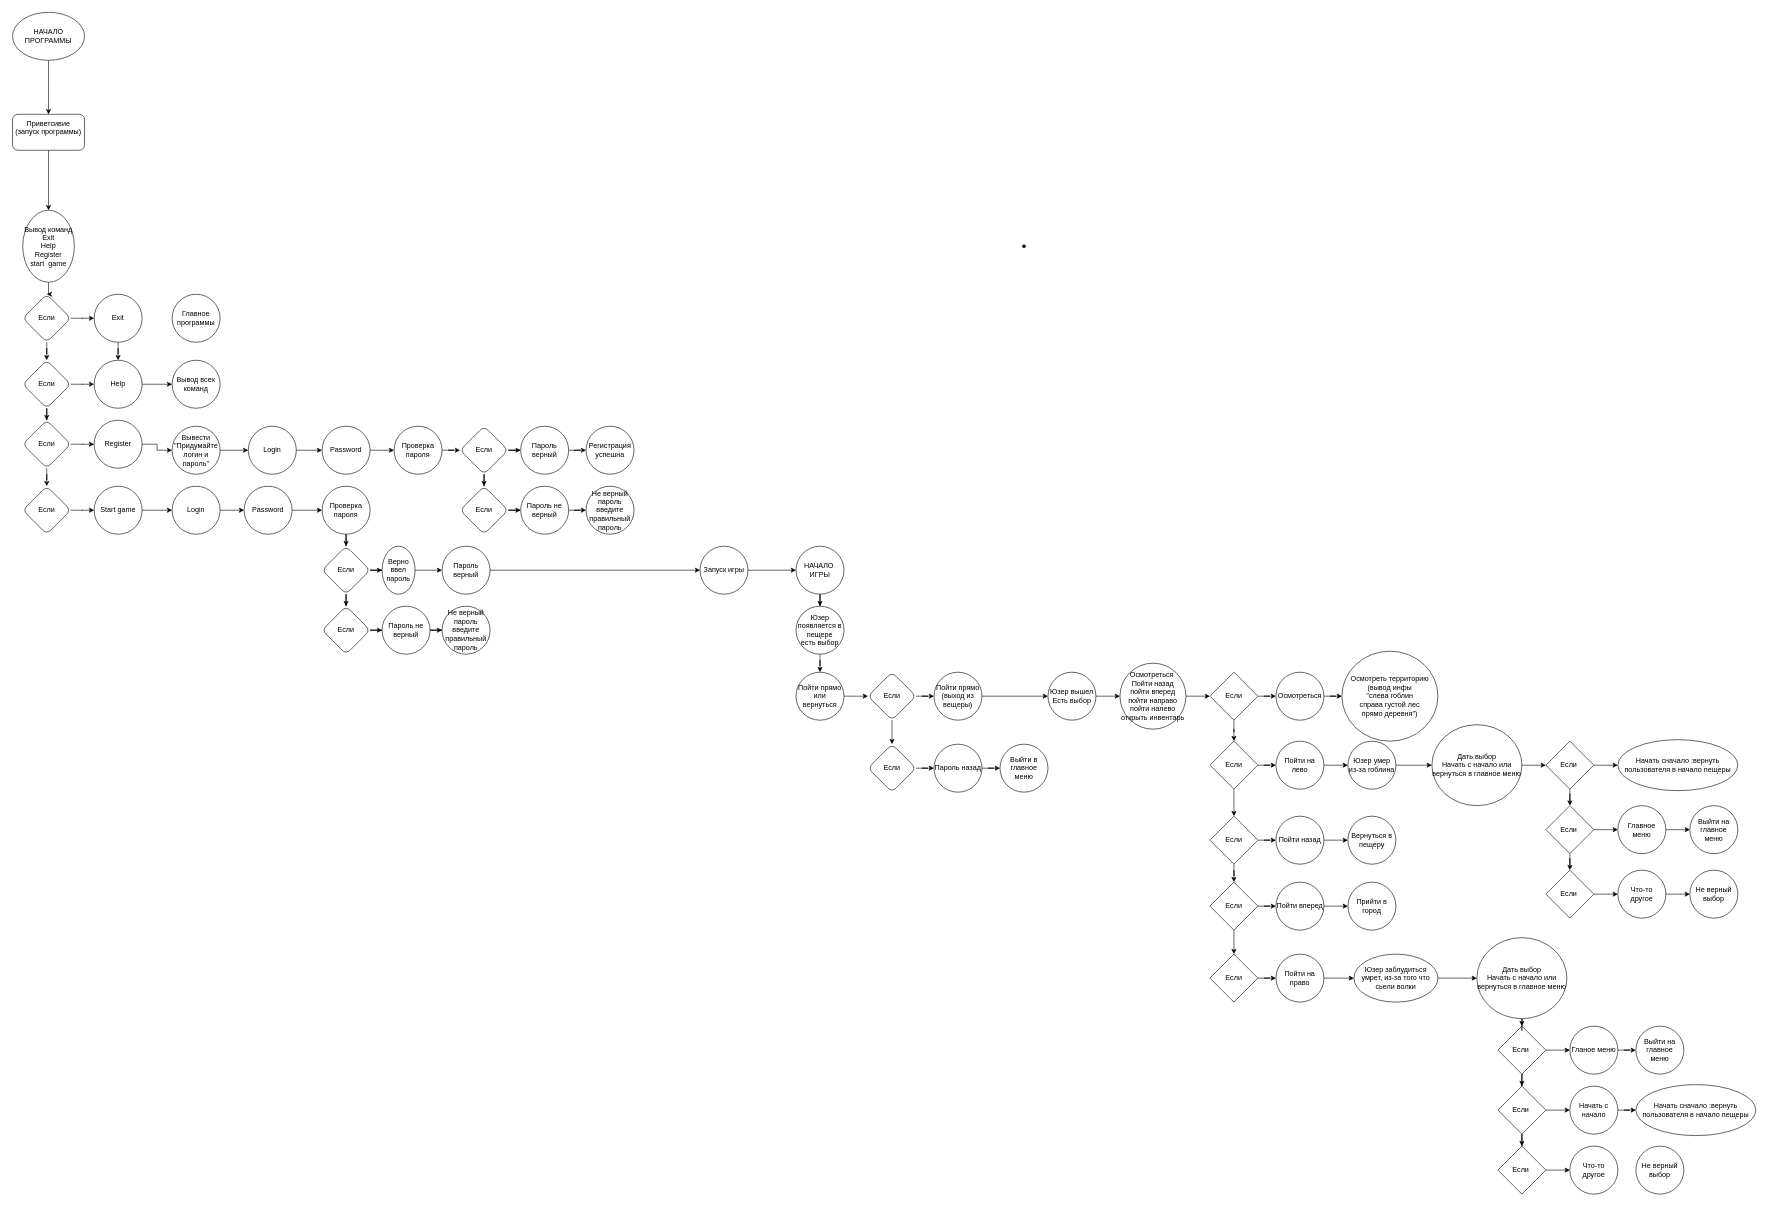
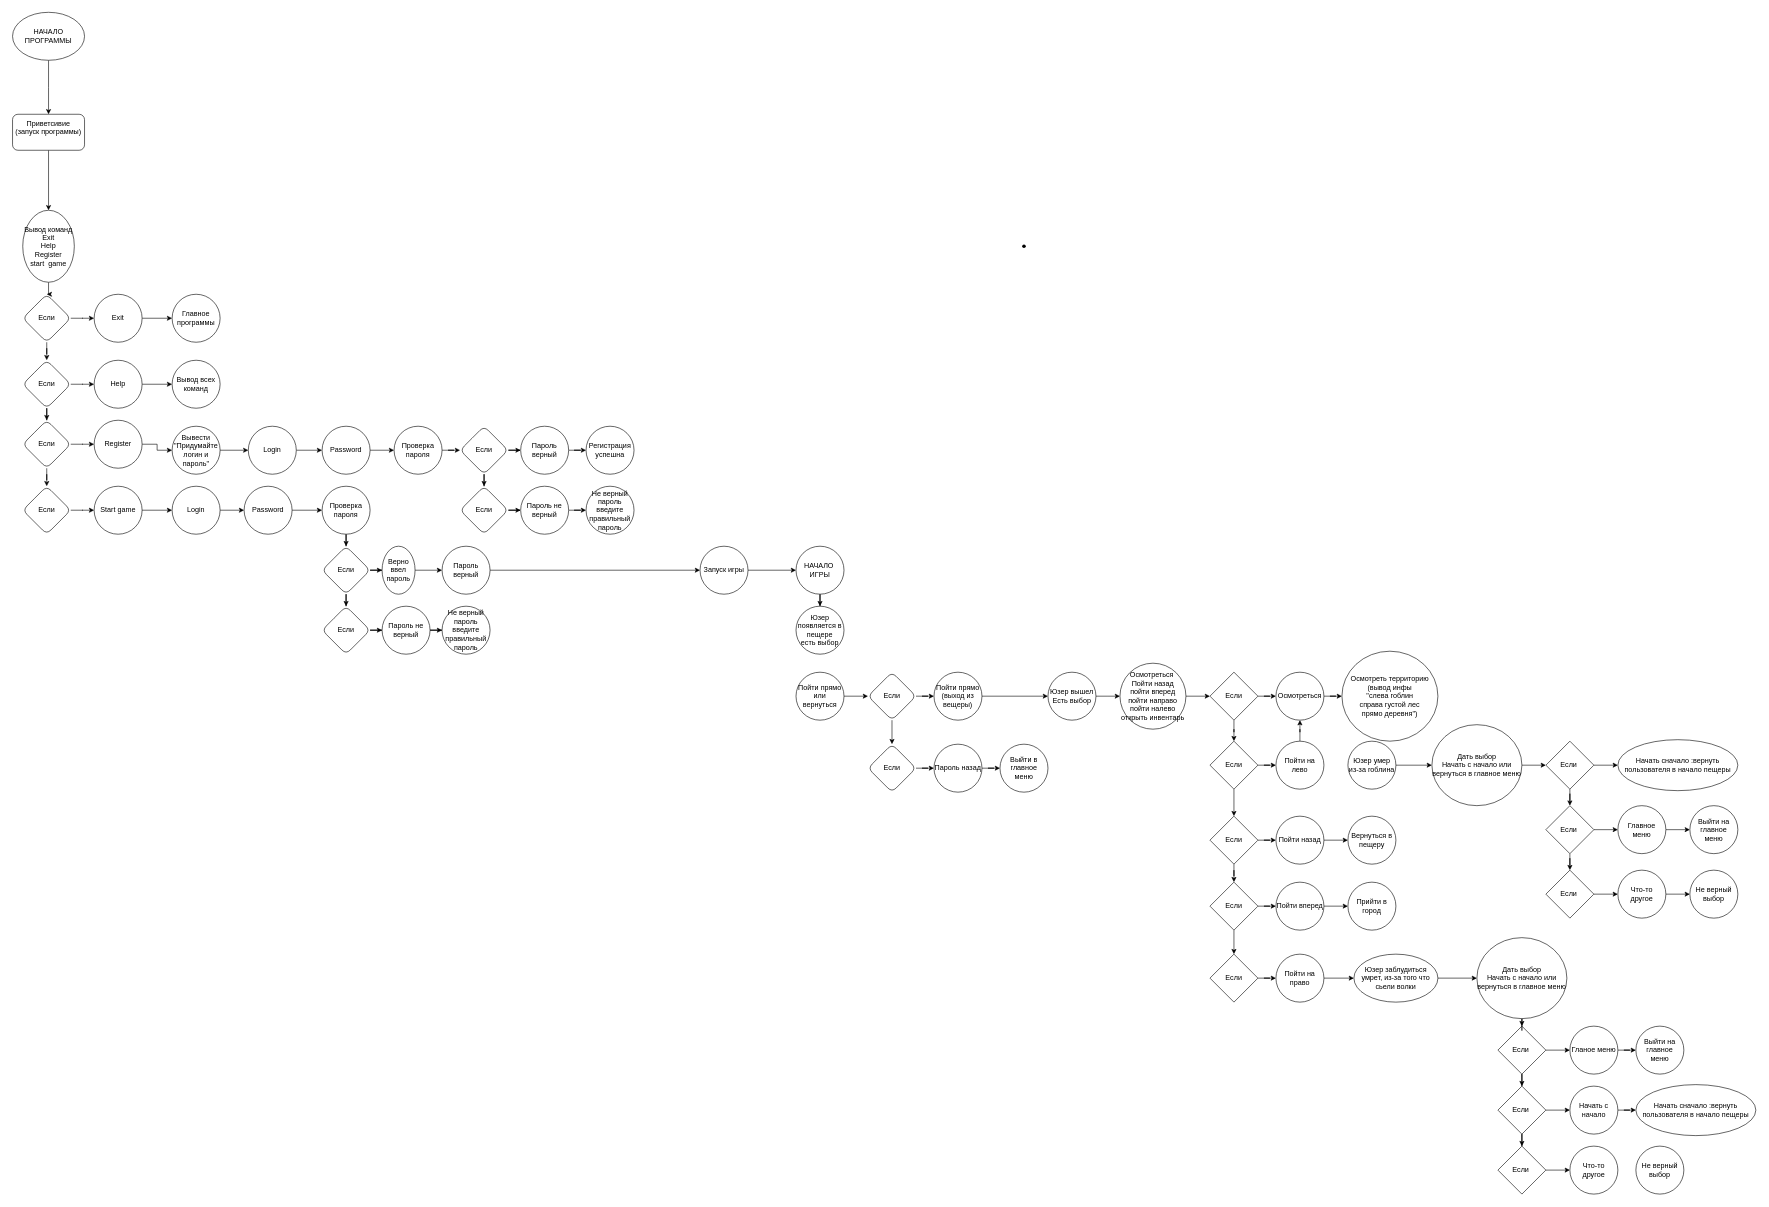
edge "Exit" -> "Help": now "Exit" -> "Главное программы"
edge "Юзер появляется в пещере есть выбор" -> "Пойти прямо или вернуться": removed
edge "Пойти на лево" -> "Юзер умер из-за гоблина": now "Пойти на лево" -> "Осмотреться"
